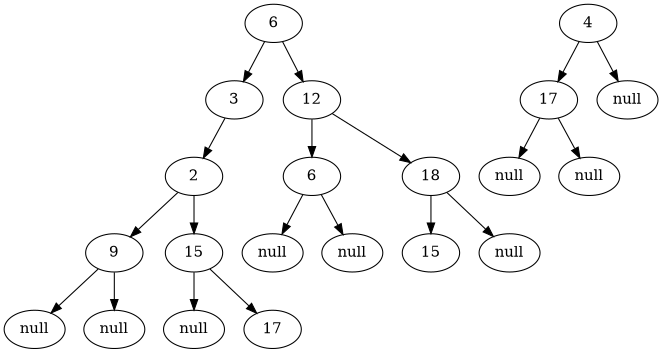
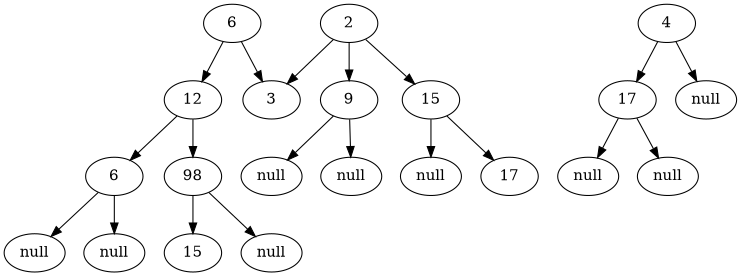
edge "3" -> "2": reversed
node "18": label "18" -> "98"
